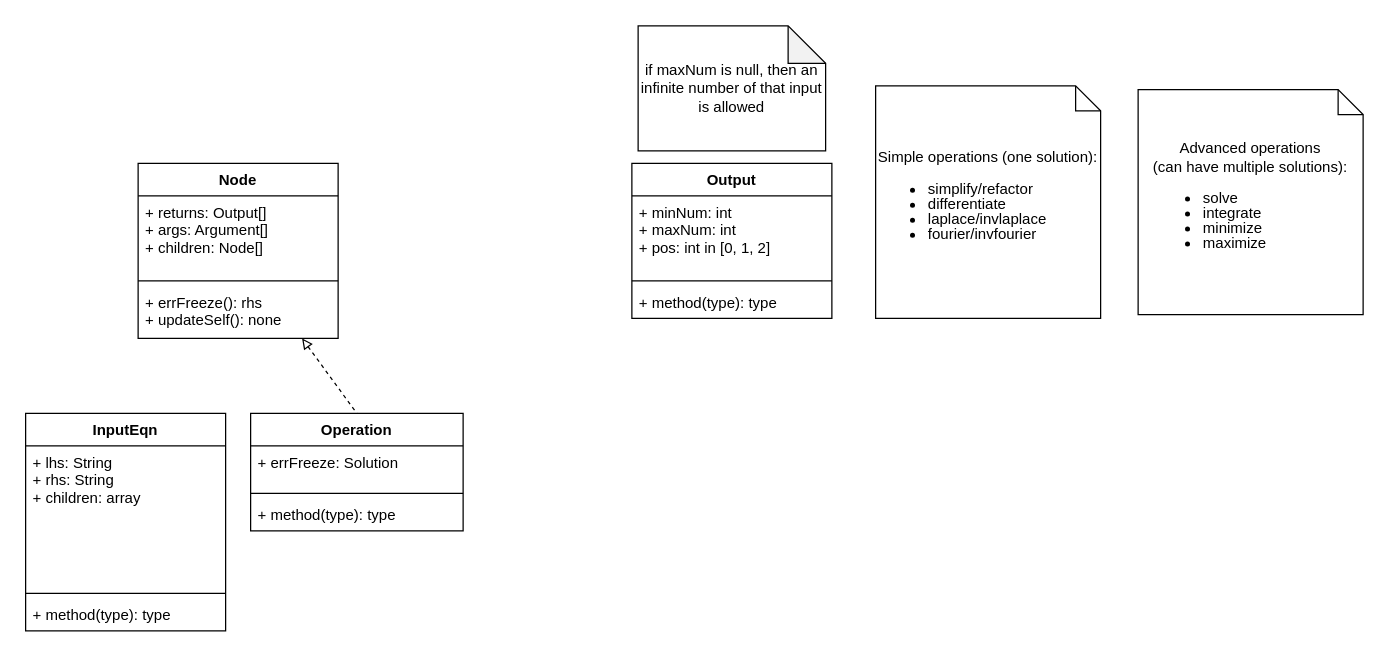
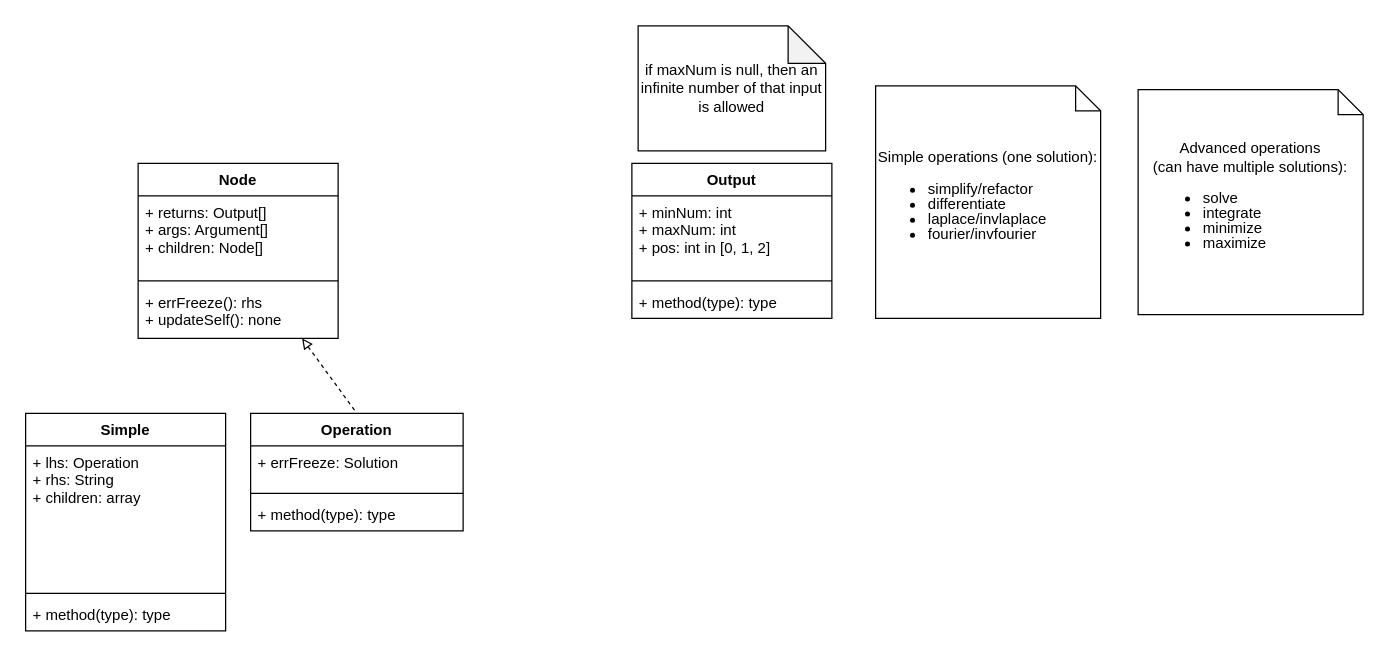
node "InputEqn": label "InputEqn" -> "Simple"
node "+ lhs: String + rhs: String + children: array": label "+ lhs: String + rhs: String + children: array" -> "+ lhs: Operation + rhs: String + children: array"
